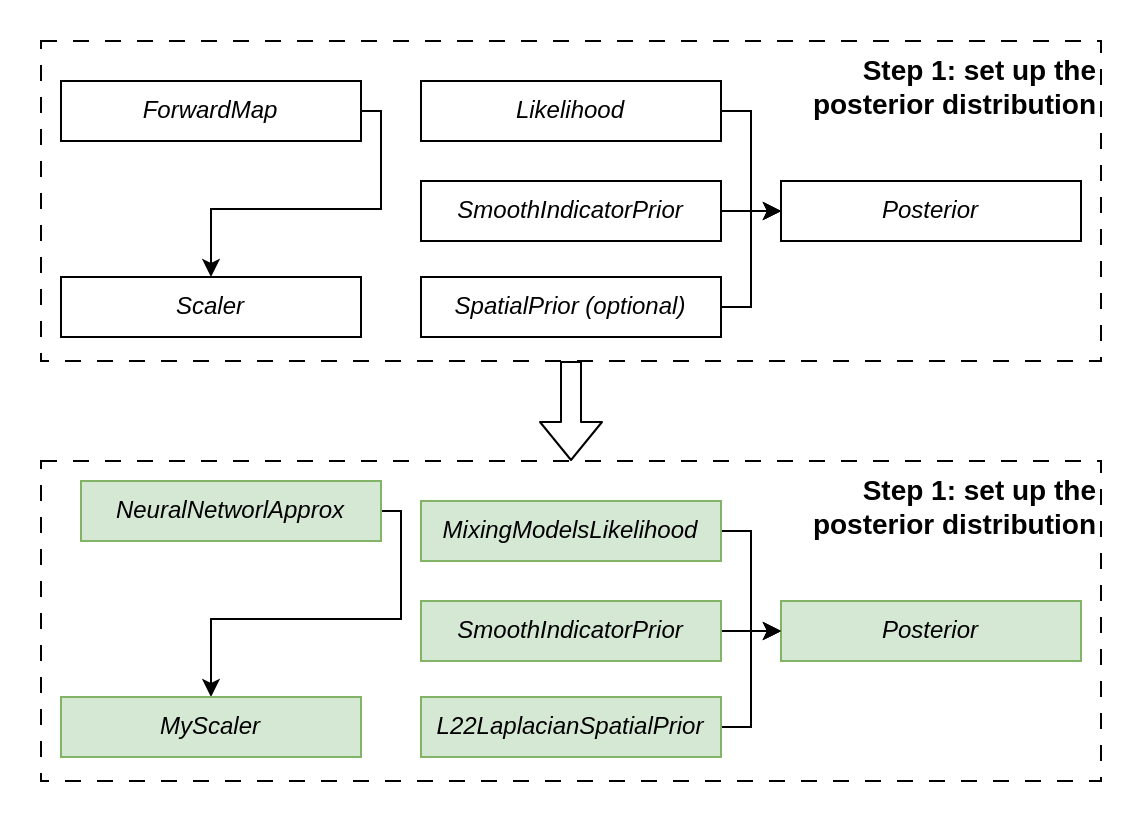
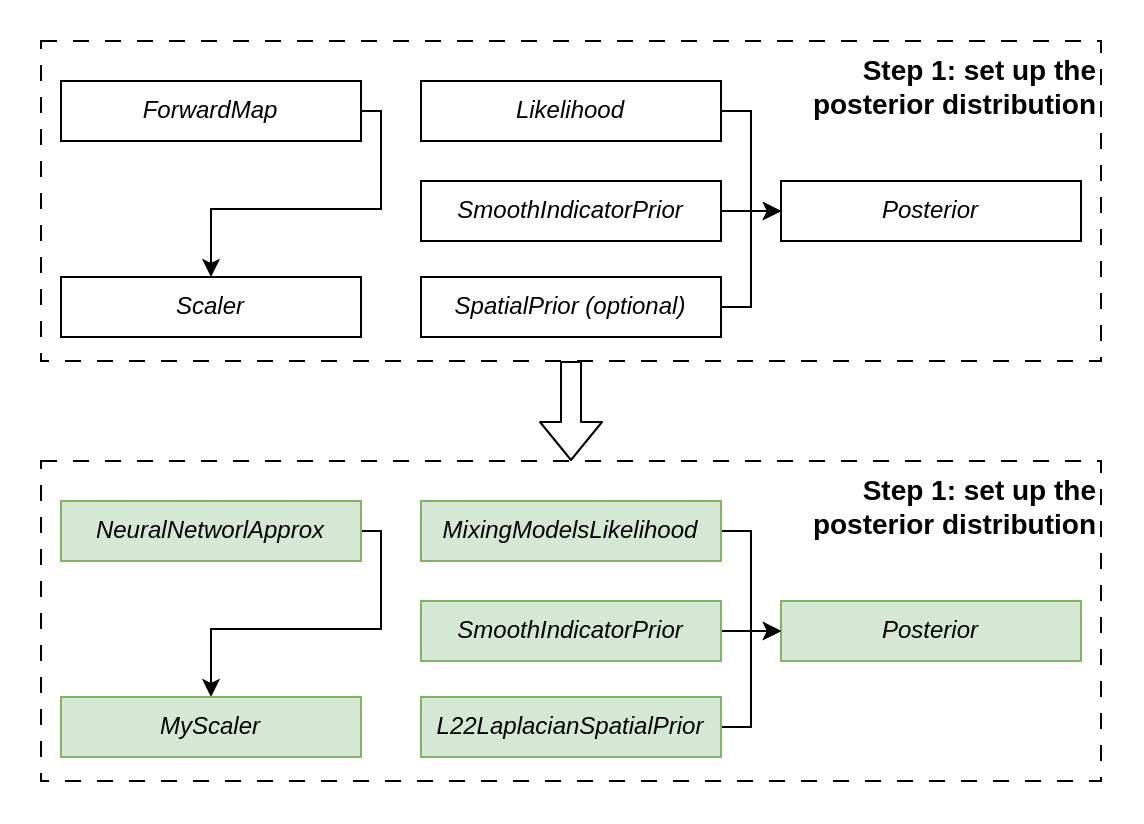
node "NeuralNetworlApprox": moved (231, 511) -> (211, 531)
